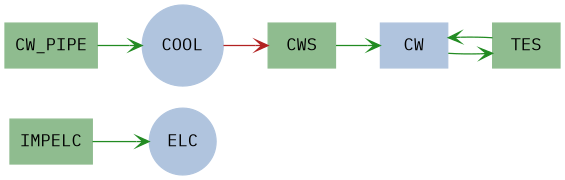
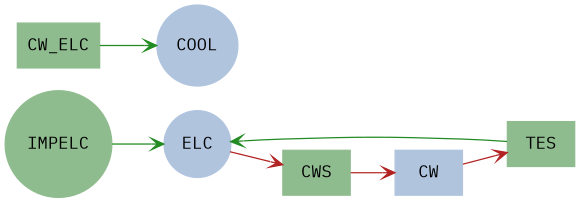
edge "TES" -> "CW": now "TES" -> "ELC"
node "CW_PIPE": label "CW_PIPE" -> "CW_ELC"
edge "COOL" -> "CWS": now "ELC" -> "CWS"
edge "CWS" -> "CW": color forestgreen -> firebrick
edge "CW" -> "TES": color forestgreen -> firebrick
node "IMPELC": shape box -> circle
